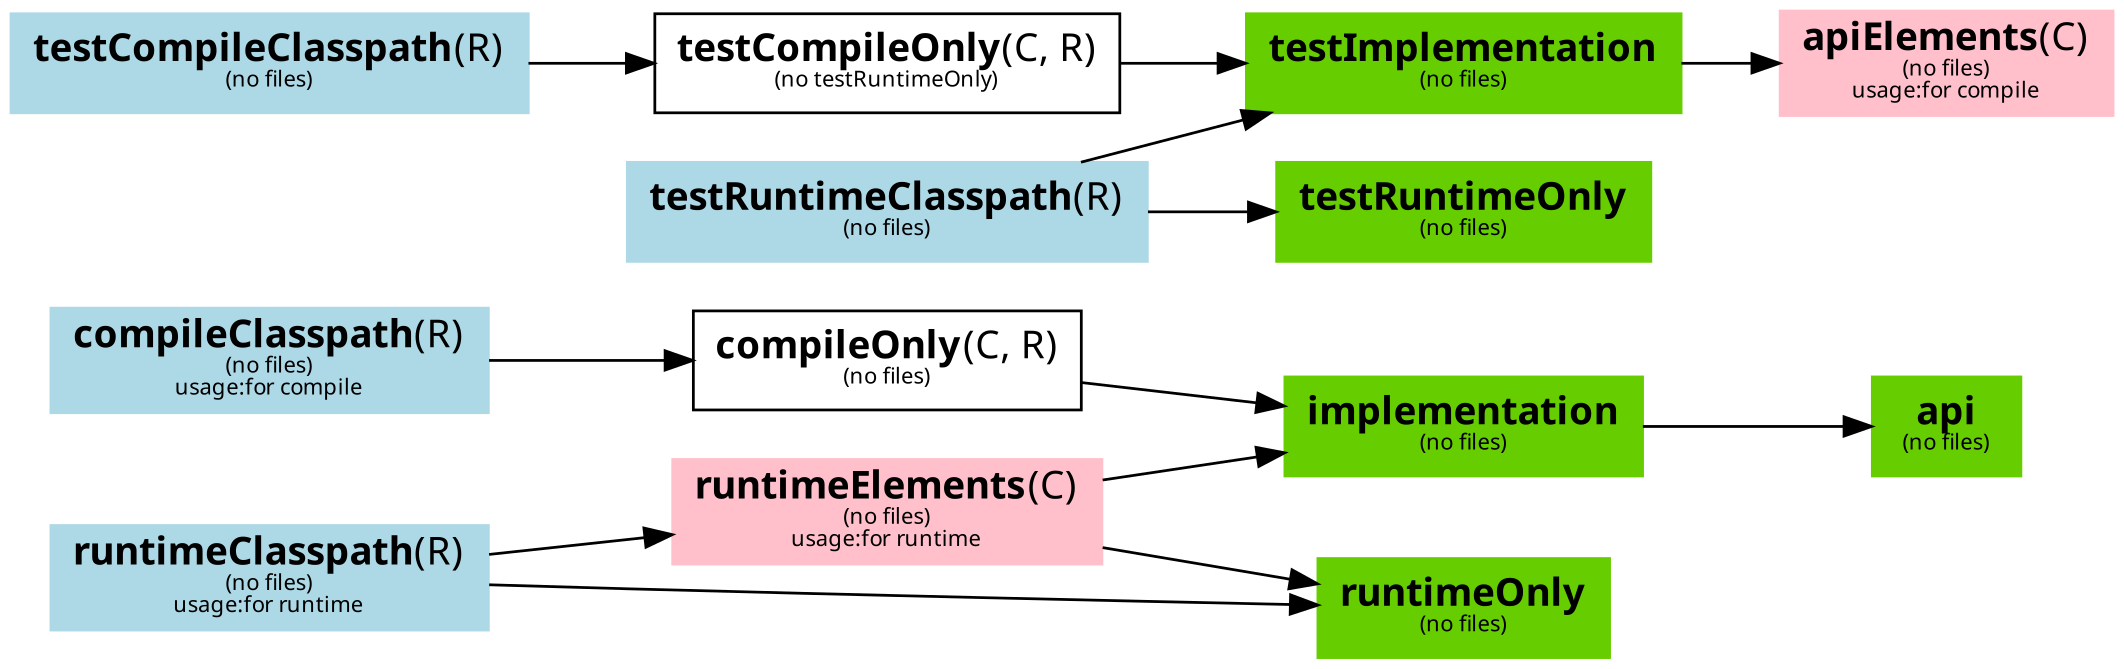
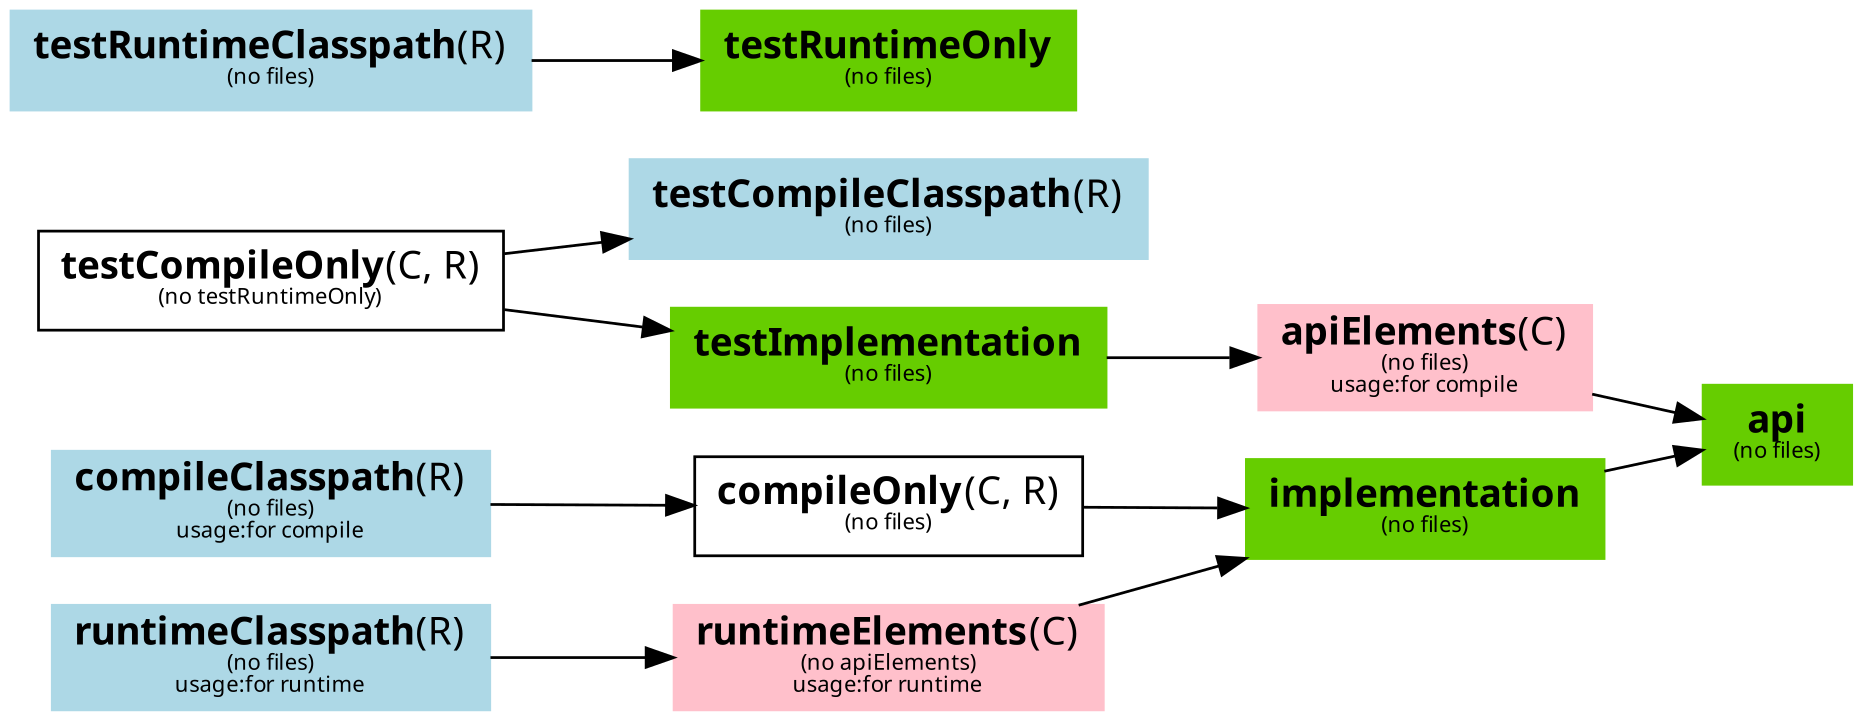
edge "testCompileClasspath" -> "testCompileOnly": reversed
edge "testRuntimeClasspath" -> "testImplementation": removed
edge "apiElements" -> "api": added
node "runtimeElements": text "(no files)" -> "(no apiElements)"
node "runtimeOnly": removed
